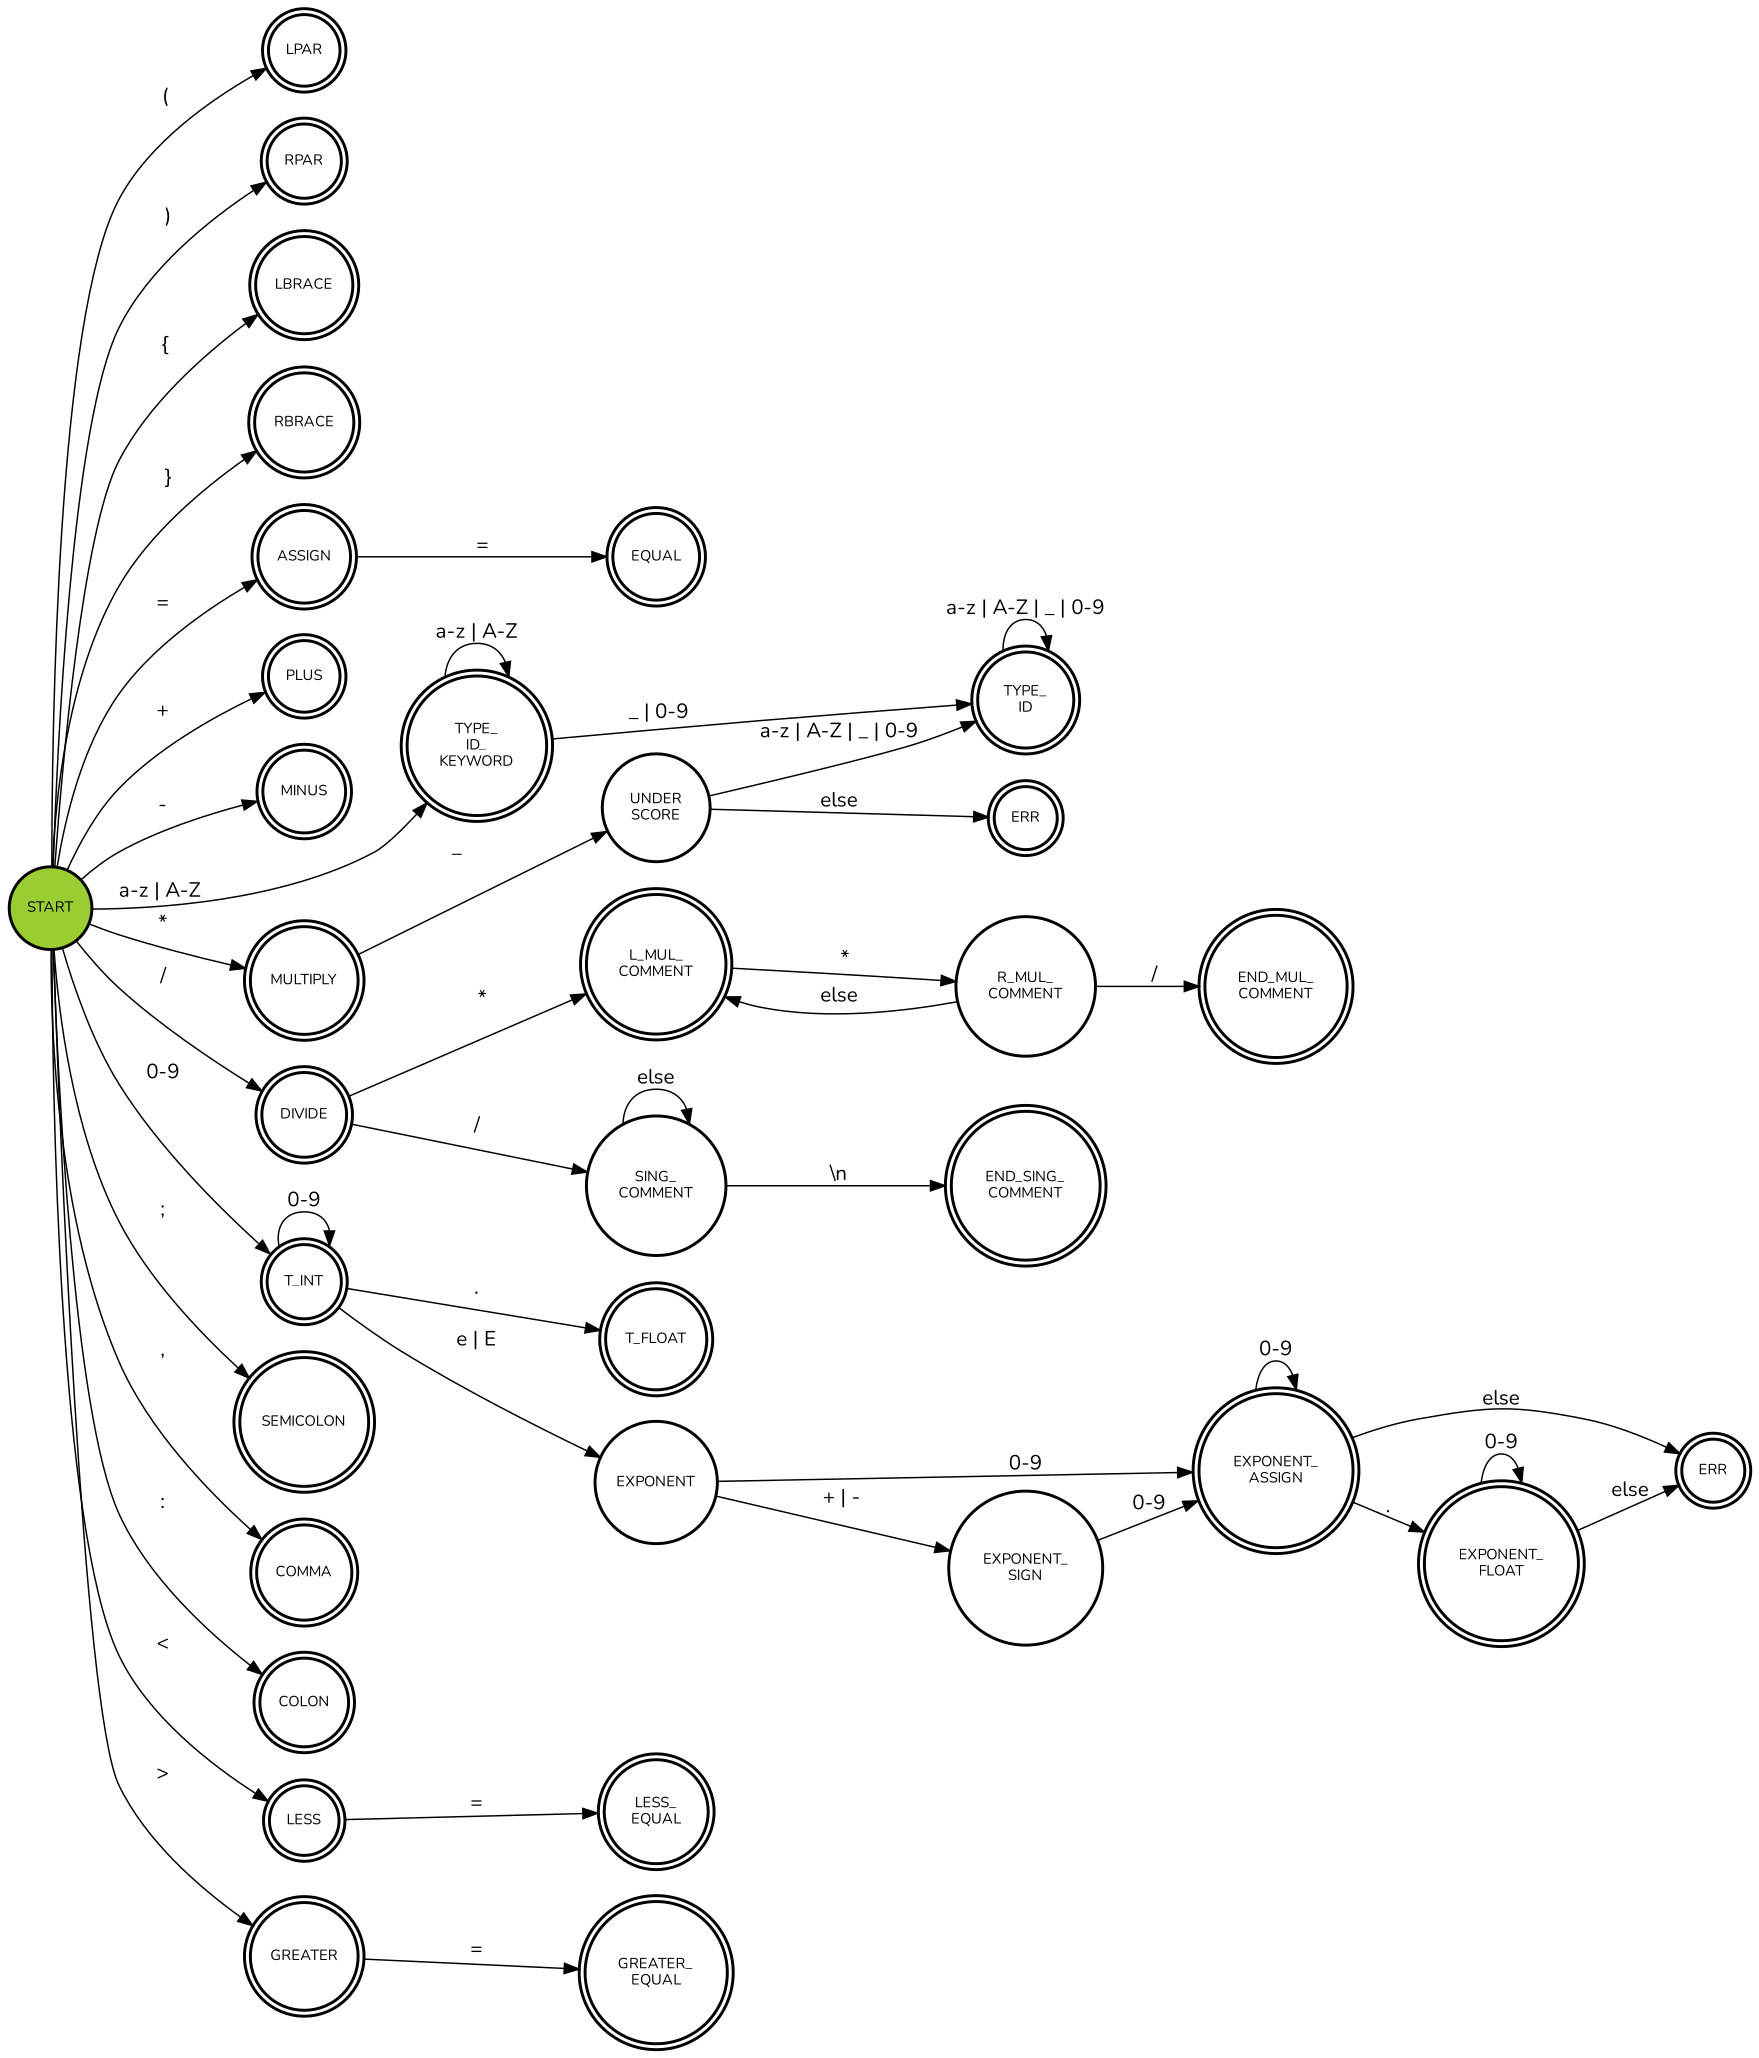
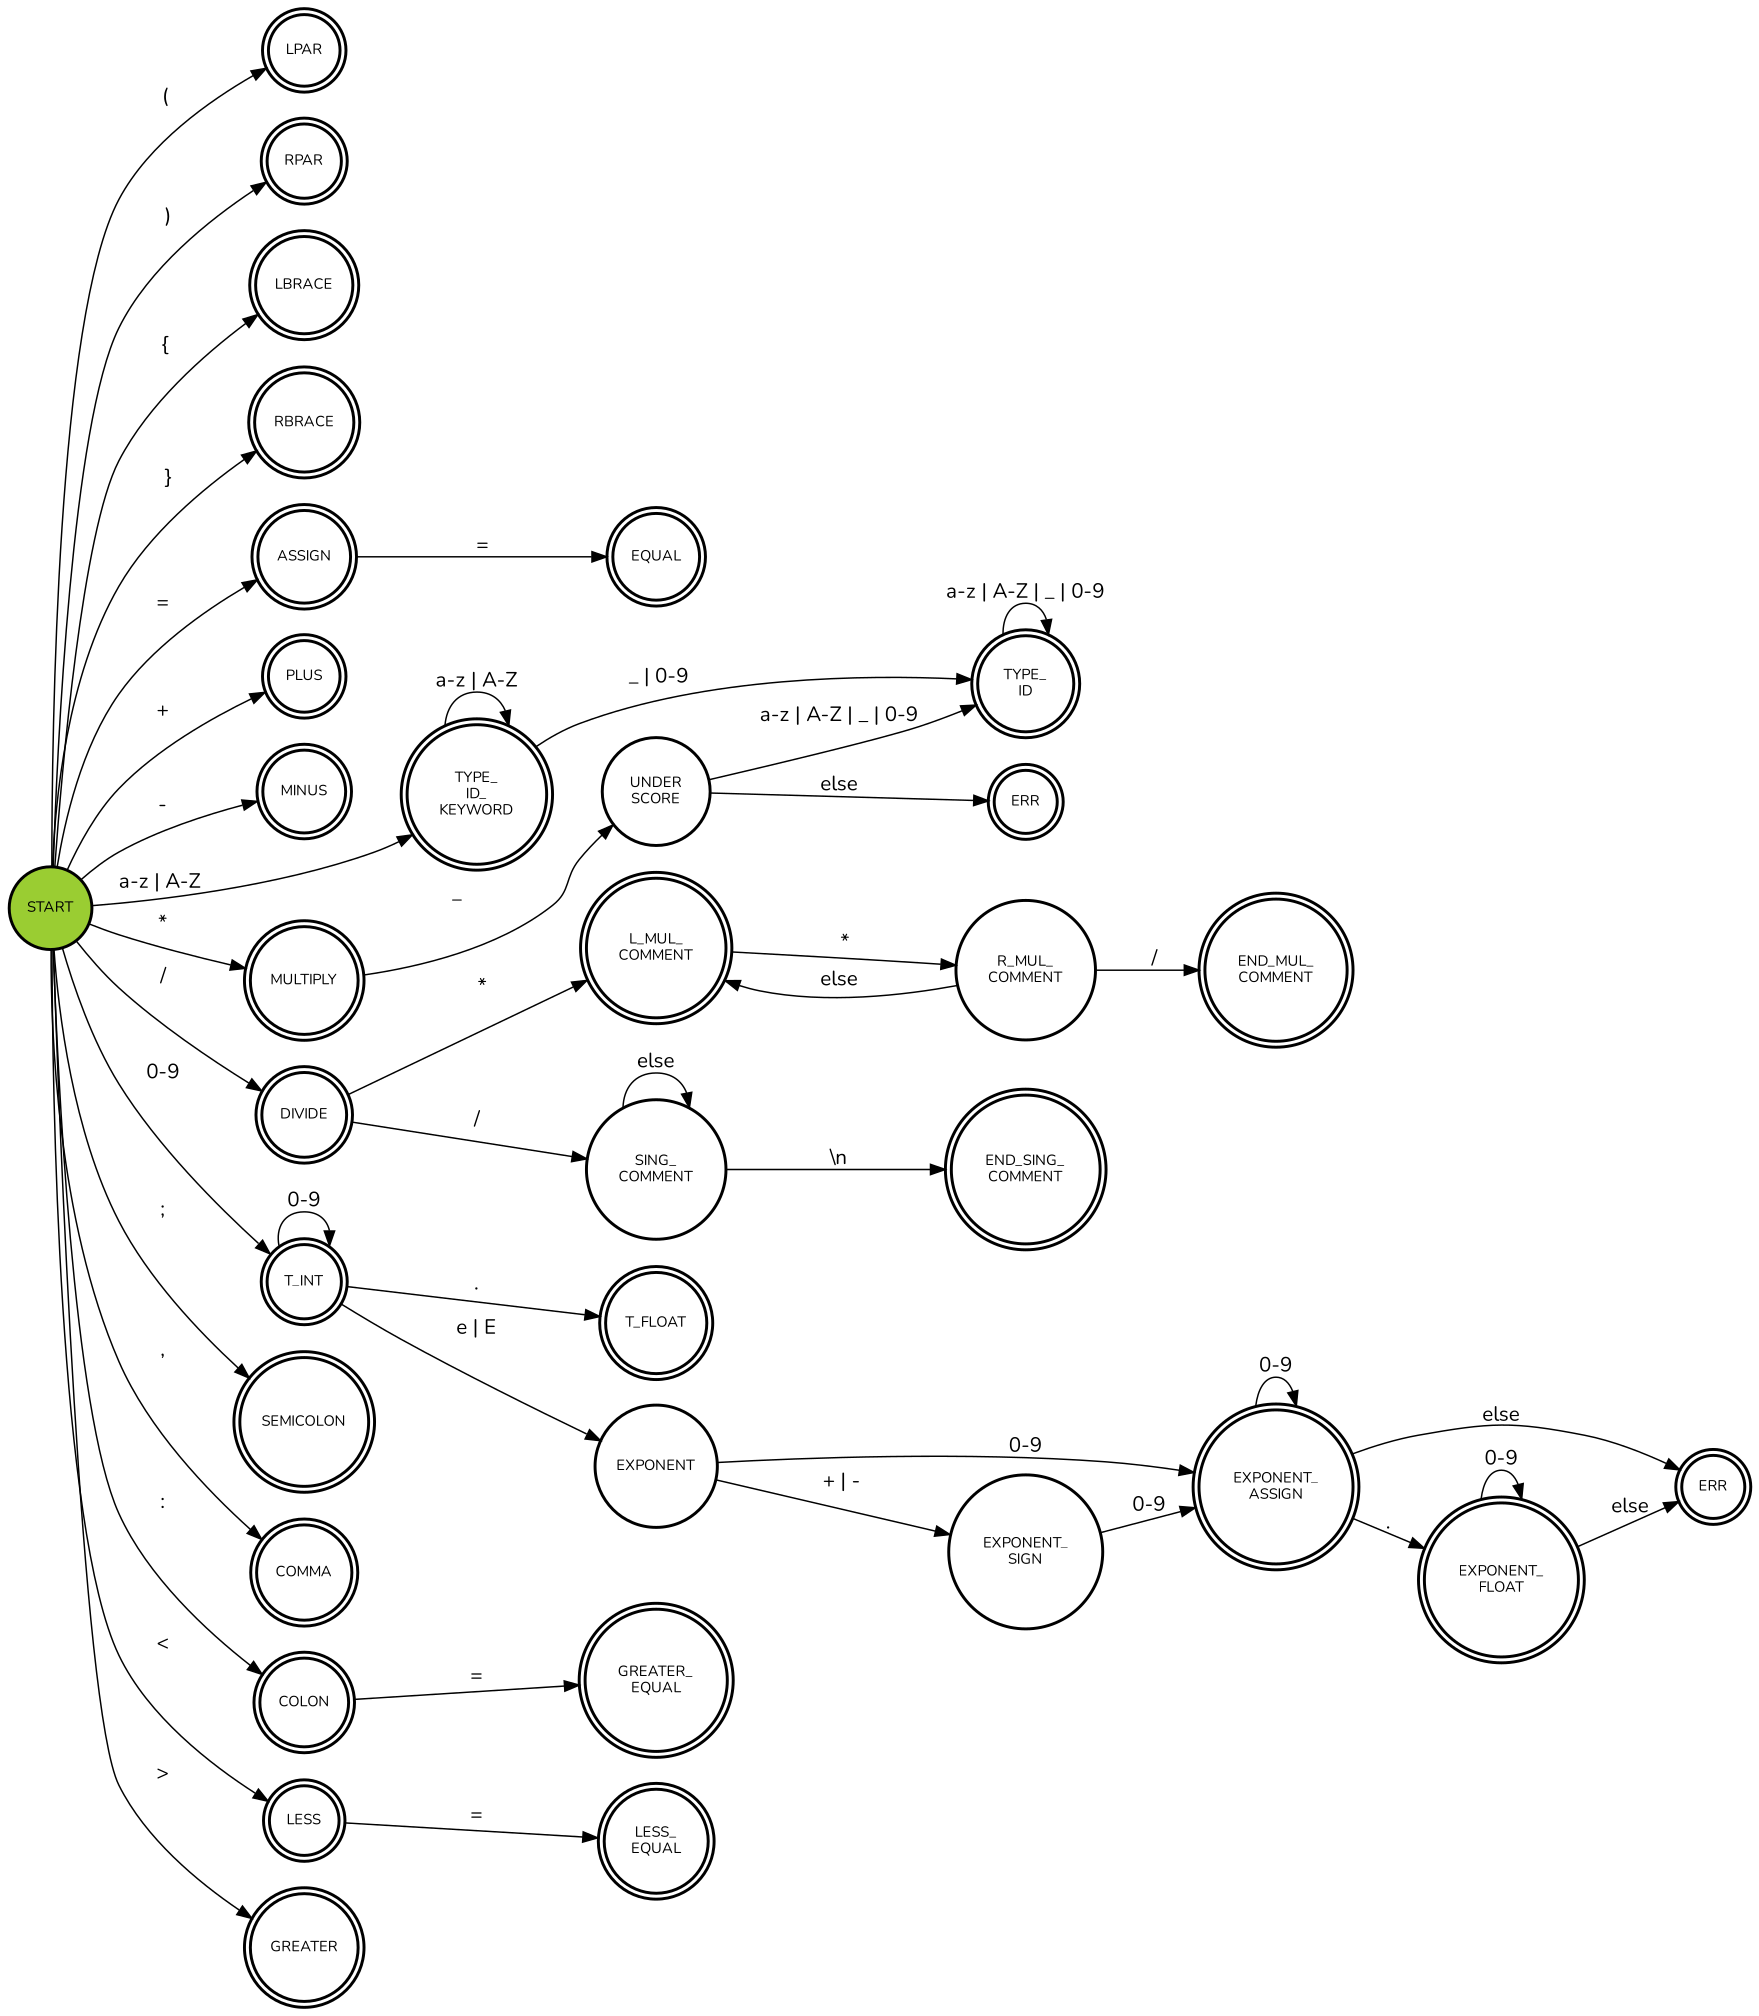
edge "GREATER" -> "GREATER_ EQUAL": now "COLON" -> "GREATER_ EQUAL"
